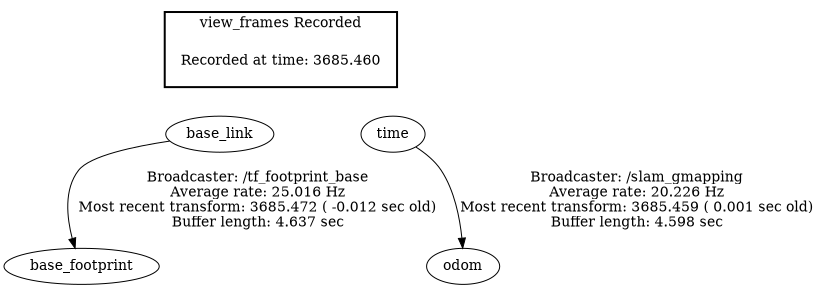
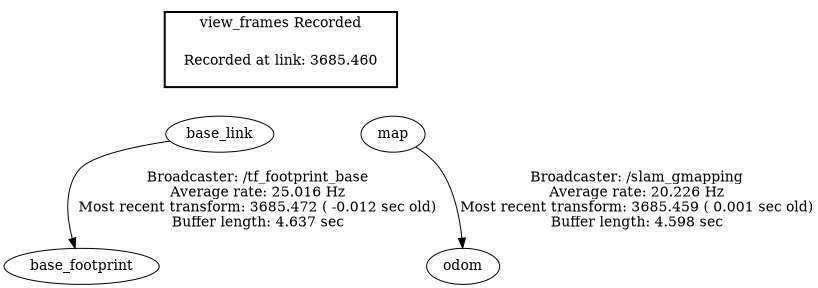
node "Recorded at time: 3685.460": label "Recorded at time: 3685.460" -> "Recorded at link: 3685.460"
node "time": label "time" -> "map"
